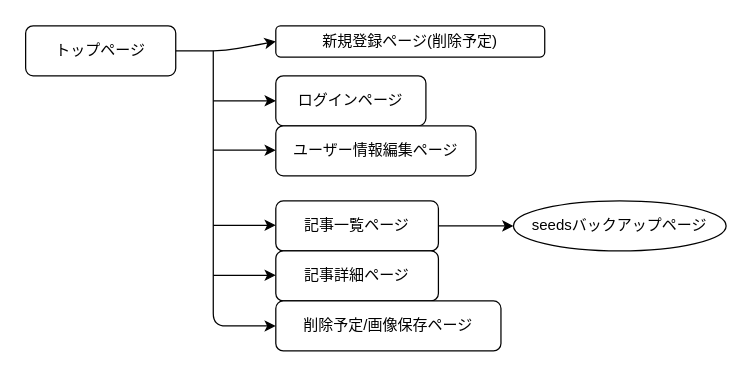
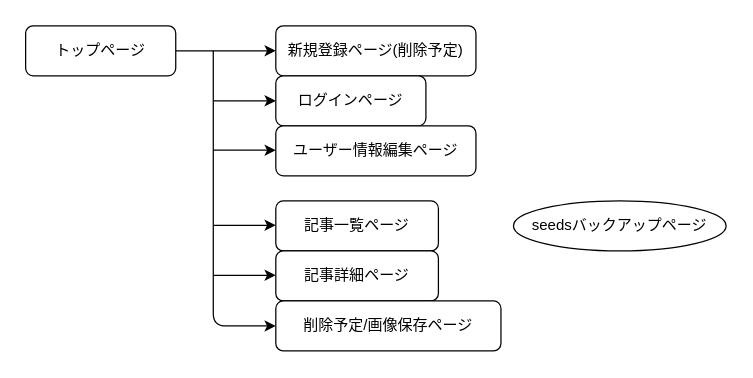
node "新規登録ページ(削除予定)": size 269x31 -> 200x50
edge "記事一覧ページ" -> "seedsバックアップページ": now "記事一覧ページ" -> "記事詳細ページ"
